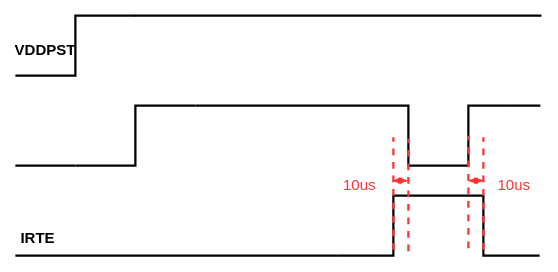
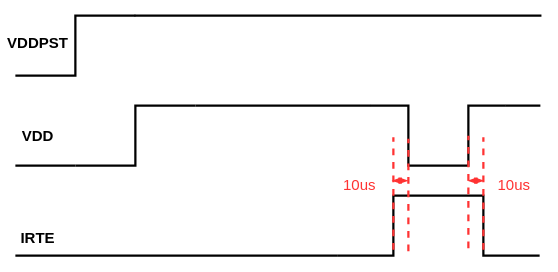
node "VDDPST": moved (45, 49) -> (38, 42)
node "VDD": added
